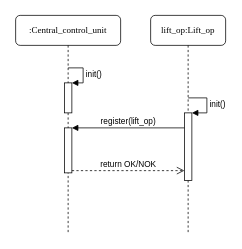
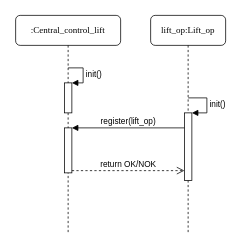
node ":Central_control_unit": label ":Central_control_unit" -> ":Central_control_lift"
